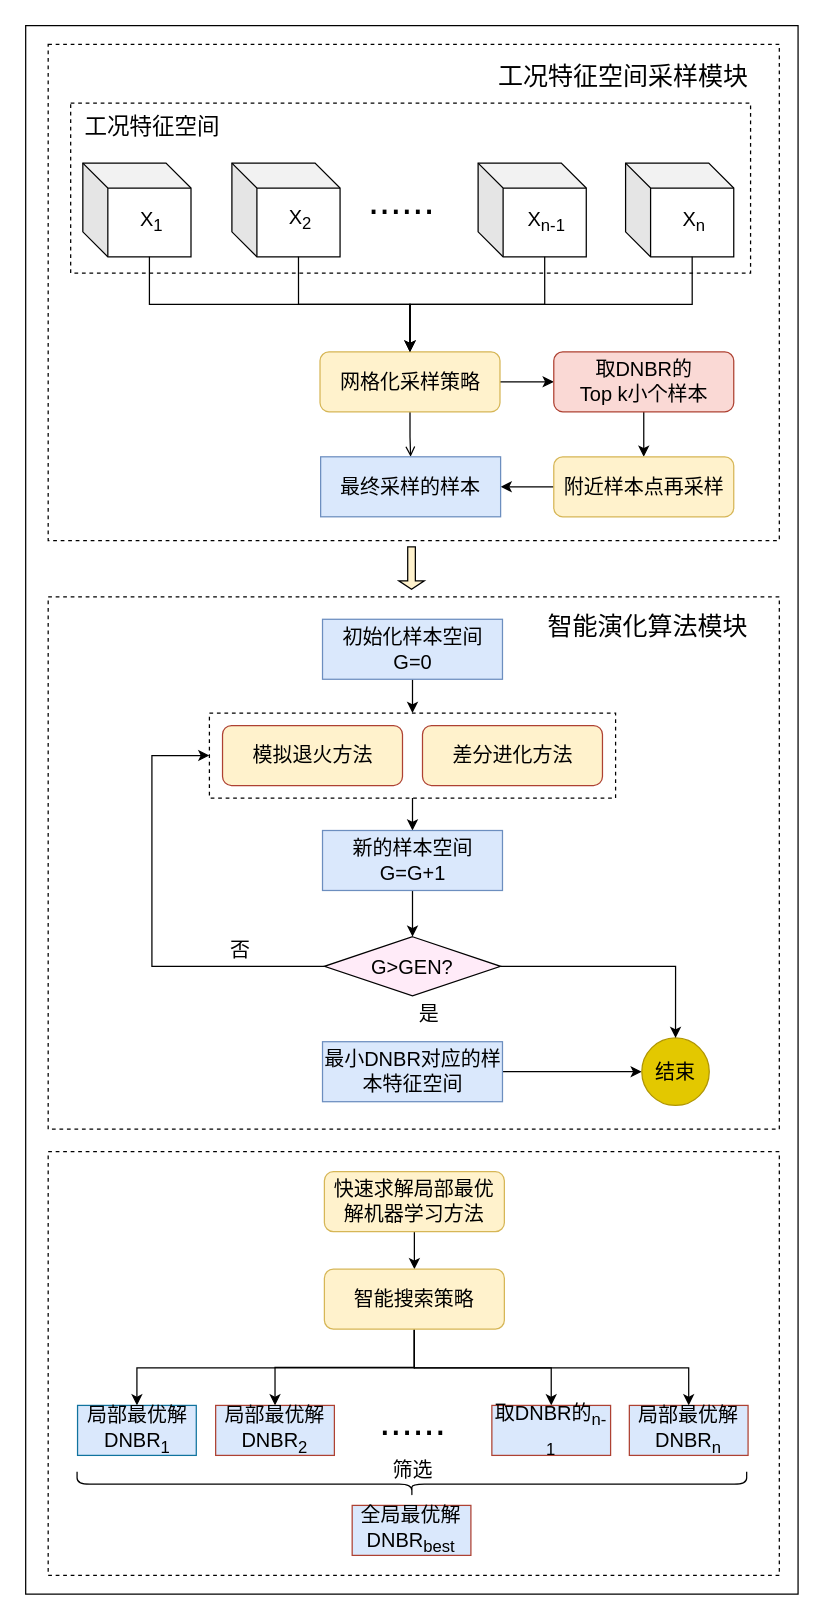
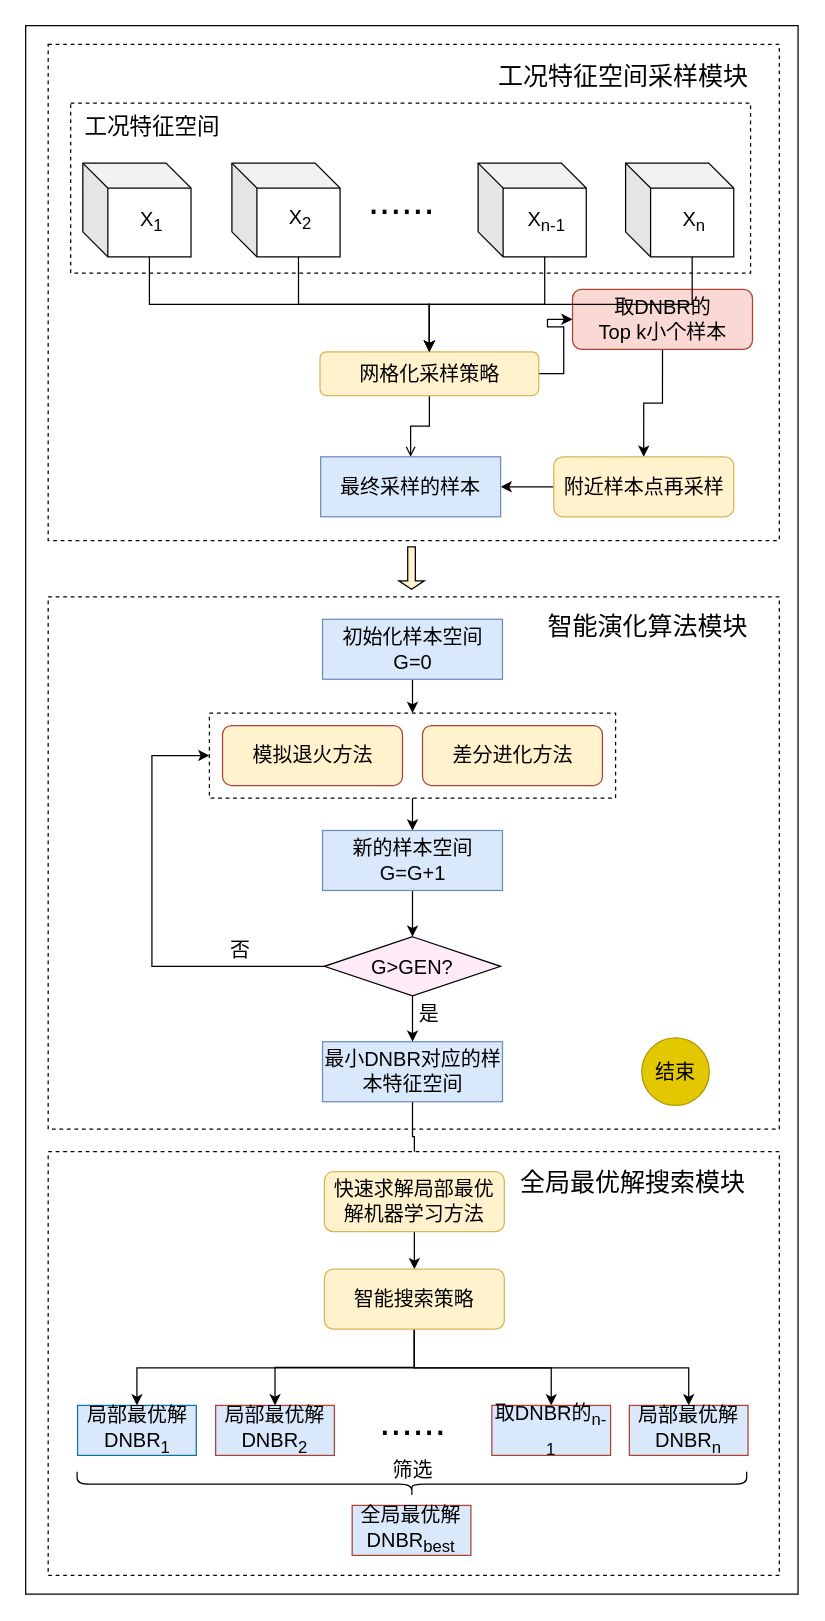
node "网格化采样策略": size 180x60 -> 219x44
node "取DNBR的 Top k小个样本": moved (644, 382) -> (663, 319)
edge "G>GEN?" -> "结束": now "G>GEN?" -> "最小DNBR对应的样本特征空间"
edge "最小DNBR对应的样本特征空间" -> "结束": now "最小DNBR对应的样本特征空间" -> "快速求解局部最优解机器学习方法"
node "全局最优解搜索模块": added
